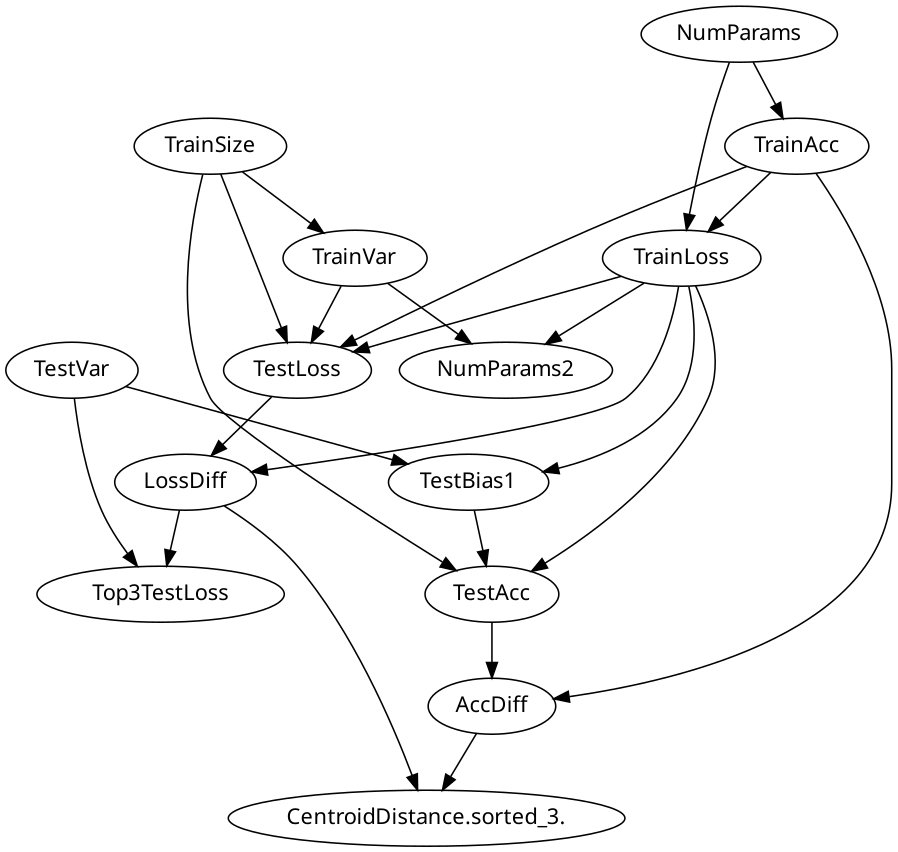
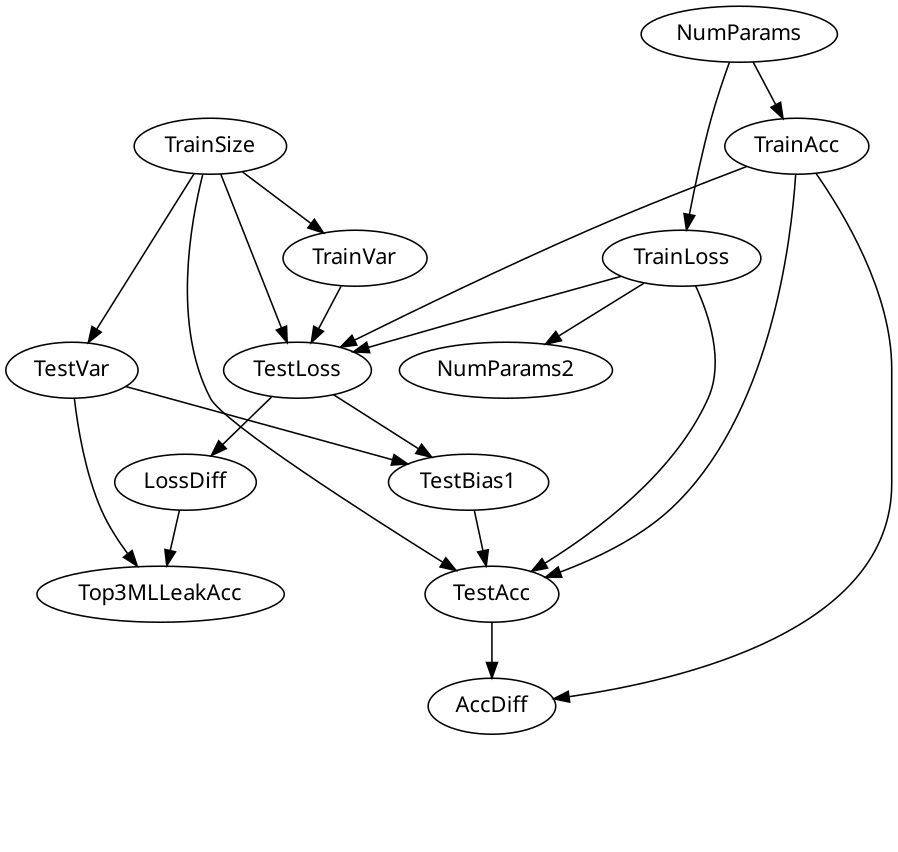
edge "TrainAcc" -> "TrainLoss": now "TrainAcc" -> "TestAcc"
edge "TrainSize" -> "TestVar": added
edge "TrainVar" -> "NumParams2": removed
edge "TrainLoss" -> "TestBias1": now "TestLoss" -> "TestBias1"
edge "TrainLoss" -> "LossDiff": removed
node "Top3TestLoss": label "Top3TestLoss" -> "Top3MLLeakAcc"
node "CentroidDistance.sorted_3.": removed
